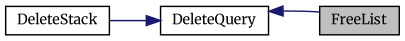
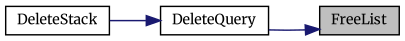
edge "FreeList" -> "DeleteQuery": reversed
